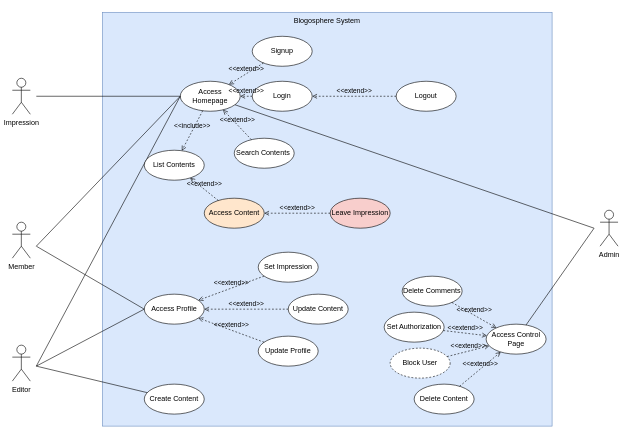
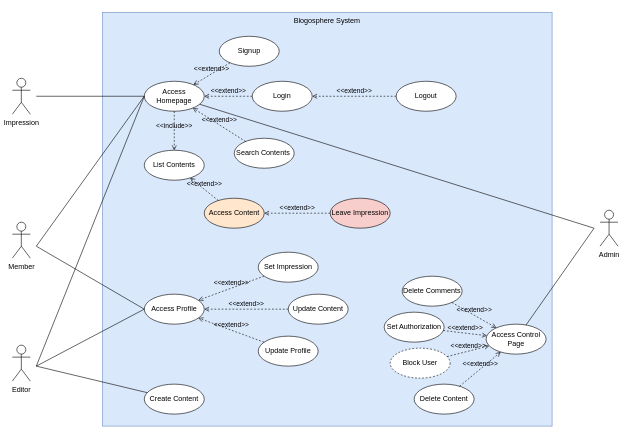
node "Signup": moved (282, 51) -> (249, 51)
node "Access Homepage": moved (210, 96) -> (174, 96)
